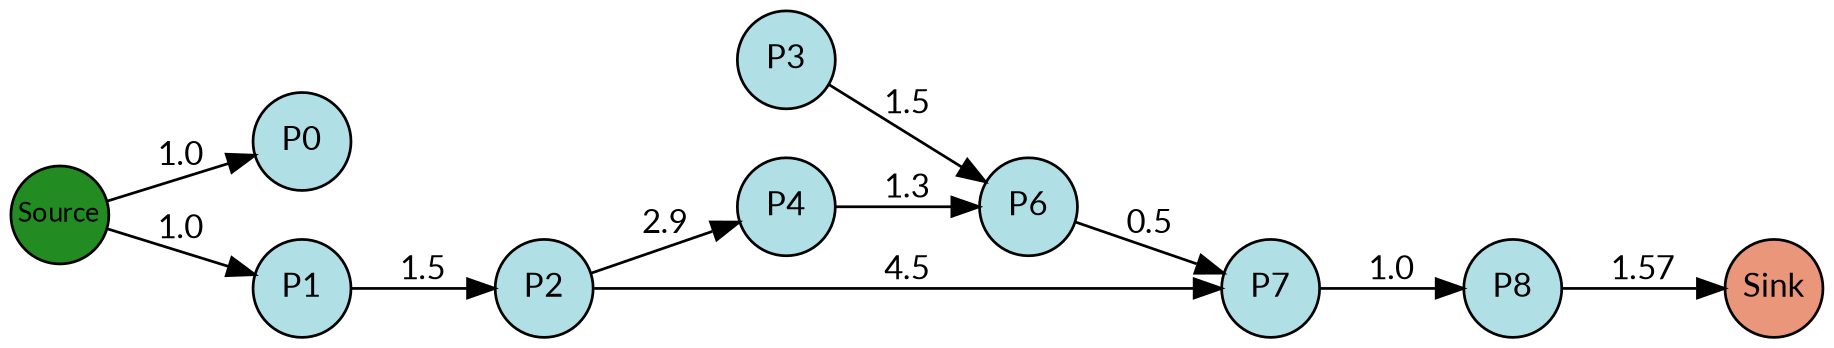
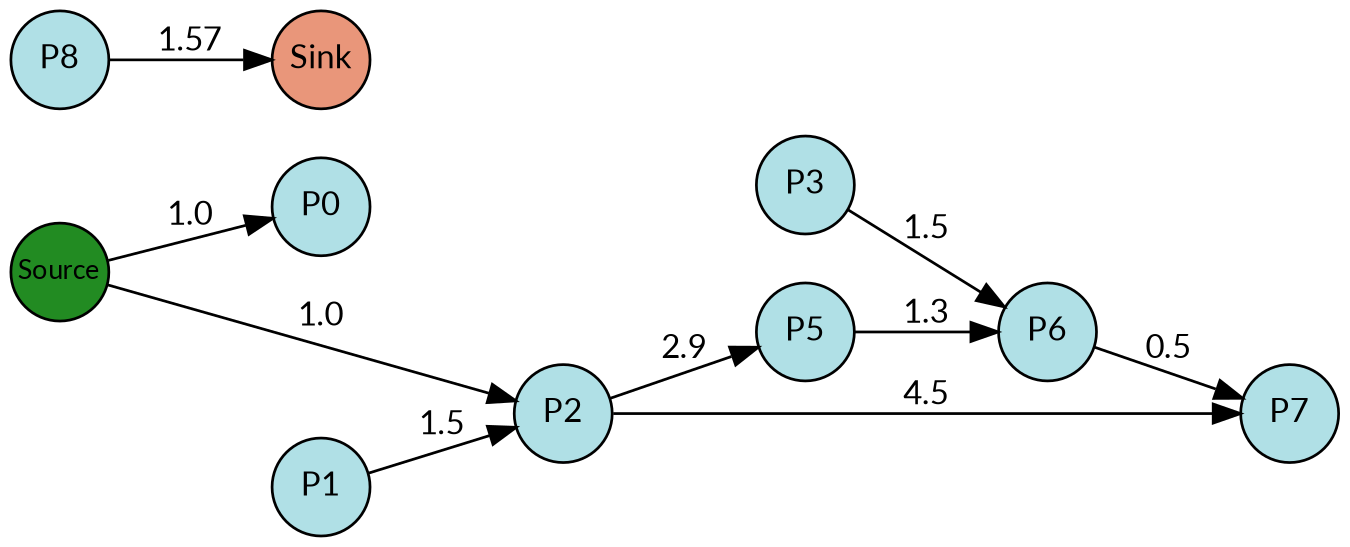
node "P4": label "P4" -> "P5"
edge "Source" -> "P1": now "Source" -> "P2"
edge "P7" -> "P8": removed, label "1.0"
